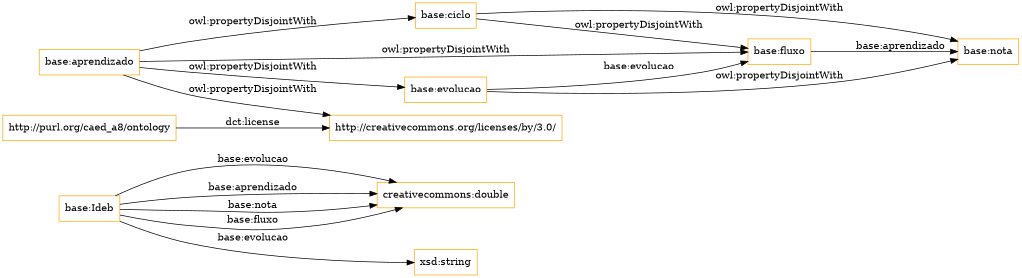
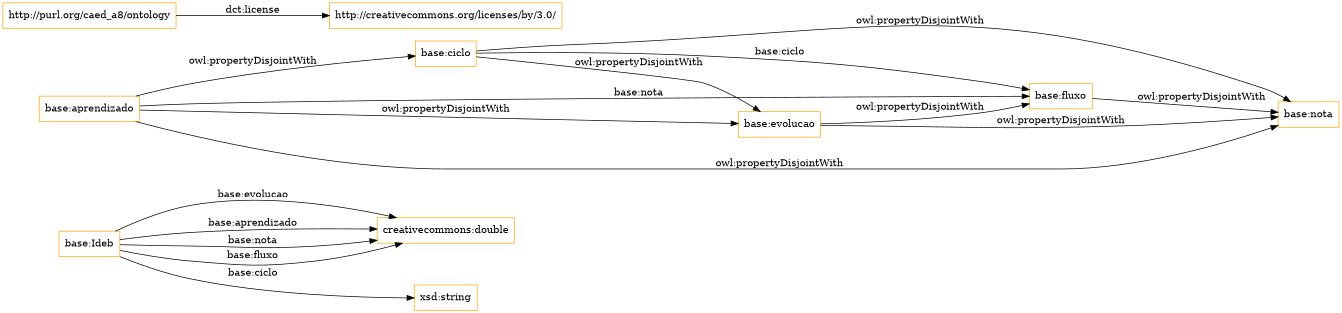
edge "base:ciclo" -> "base:fluxo": label "owl:propertyDisjointWith" -> "base:ciclo"
edge "base:fluxo" -> "base:nota": label "base:aprendizado" -> "owl:propertyDisjointWith"
edge "base:aprendizado" -> "base:fluxo": label "owl:propertyDisjointWith" -> "base:nota"
edge "base:evolucao" -> "base:fluxo": label "base:evolucao" -> "owl:propertyDisjointWith"
edge "base:ciclo" -> "base:evolucao": added, label "owl:propertyDisjointWith"
edge "base:aprendizado" -> "http://creativecommons.org/licenses/by/3.0/": now "base:aprendizado" -> "base:nota"
edge "base:Ideb" -> "xsd:string": label "base:evolucao" -> "base:ciclo"
